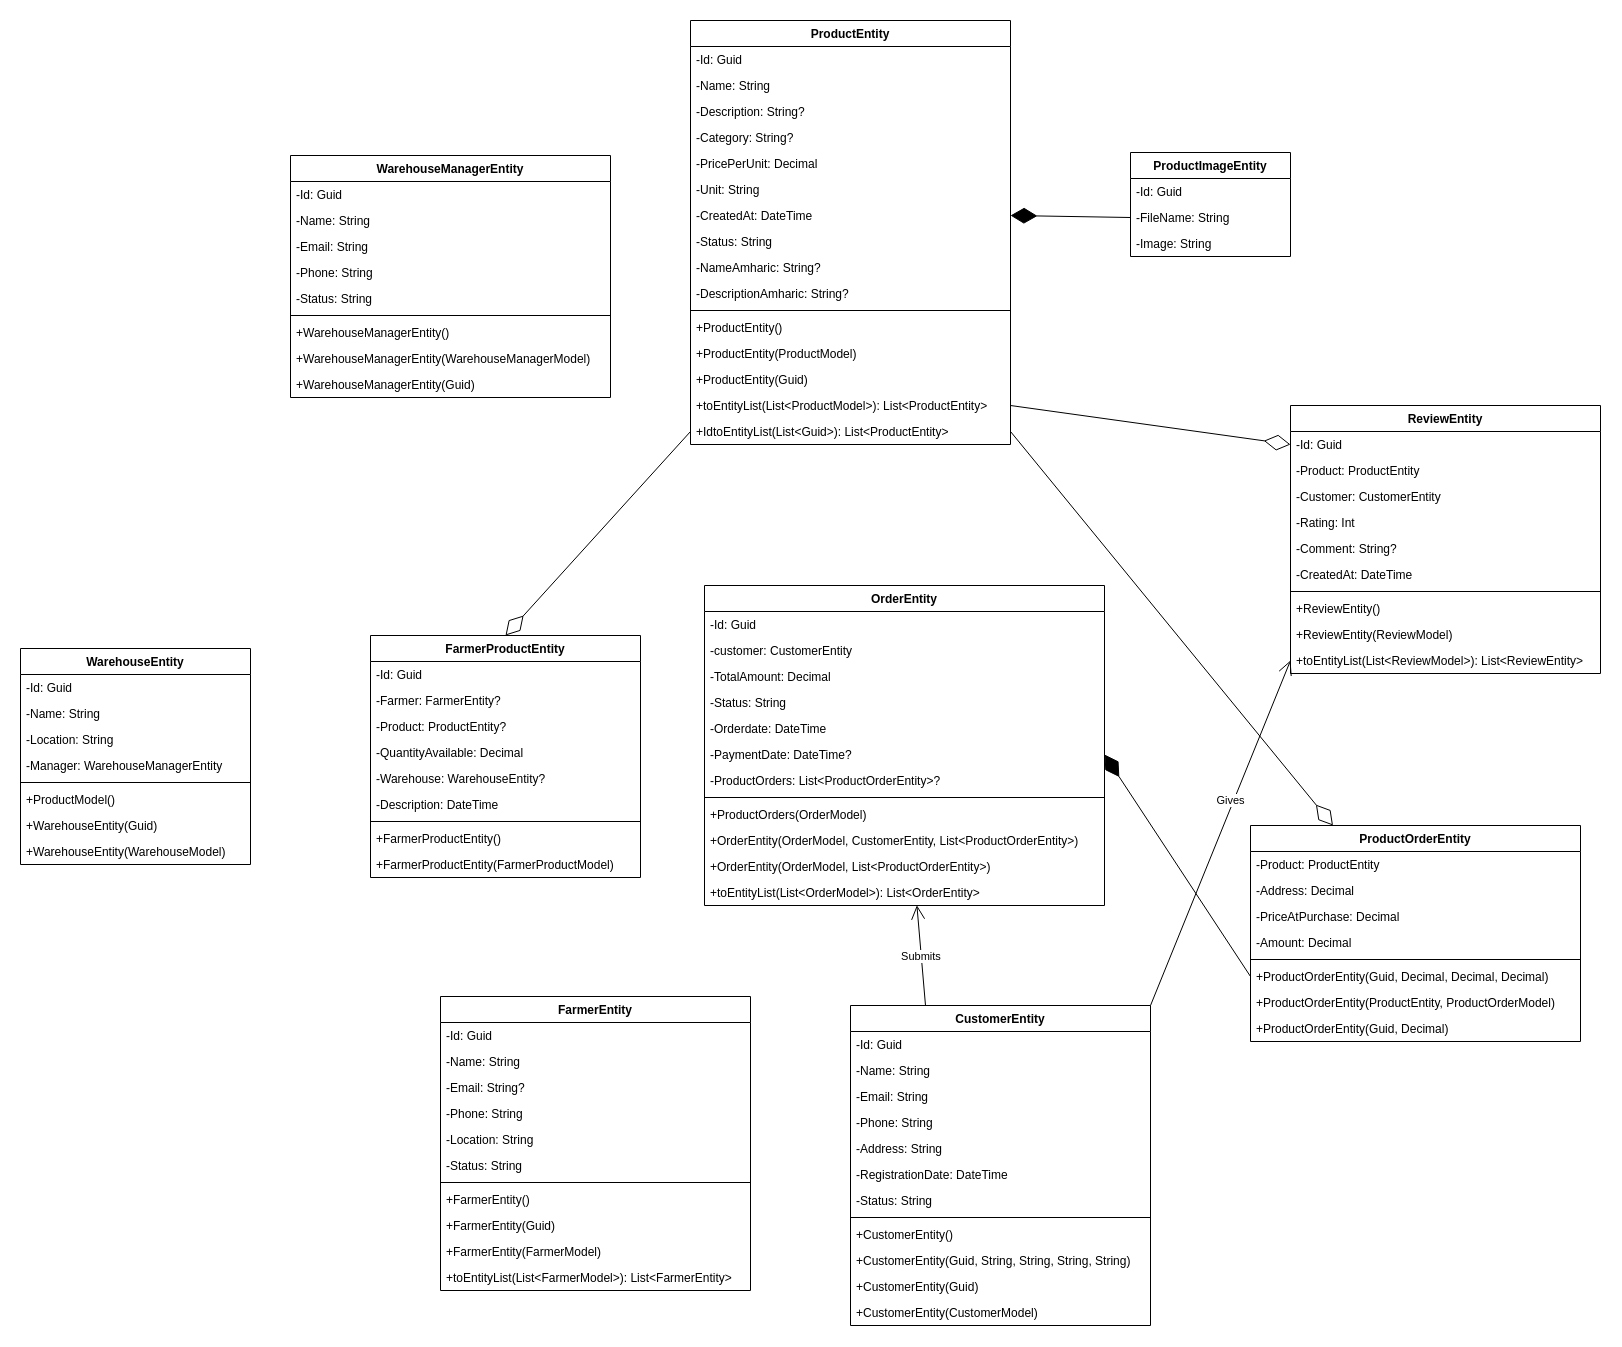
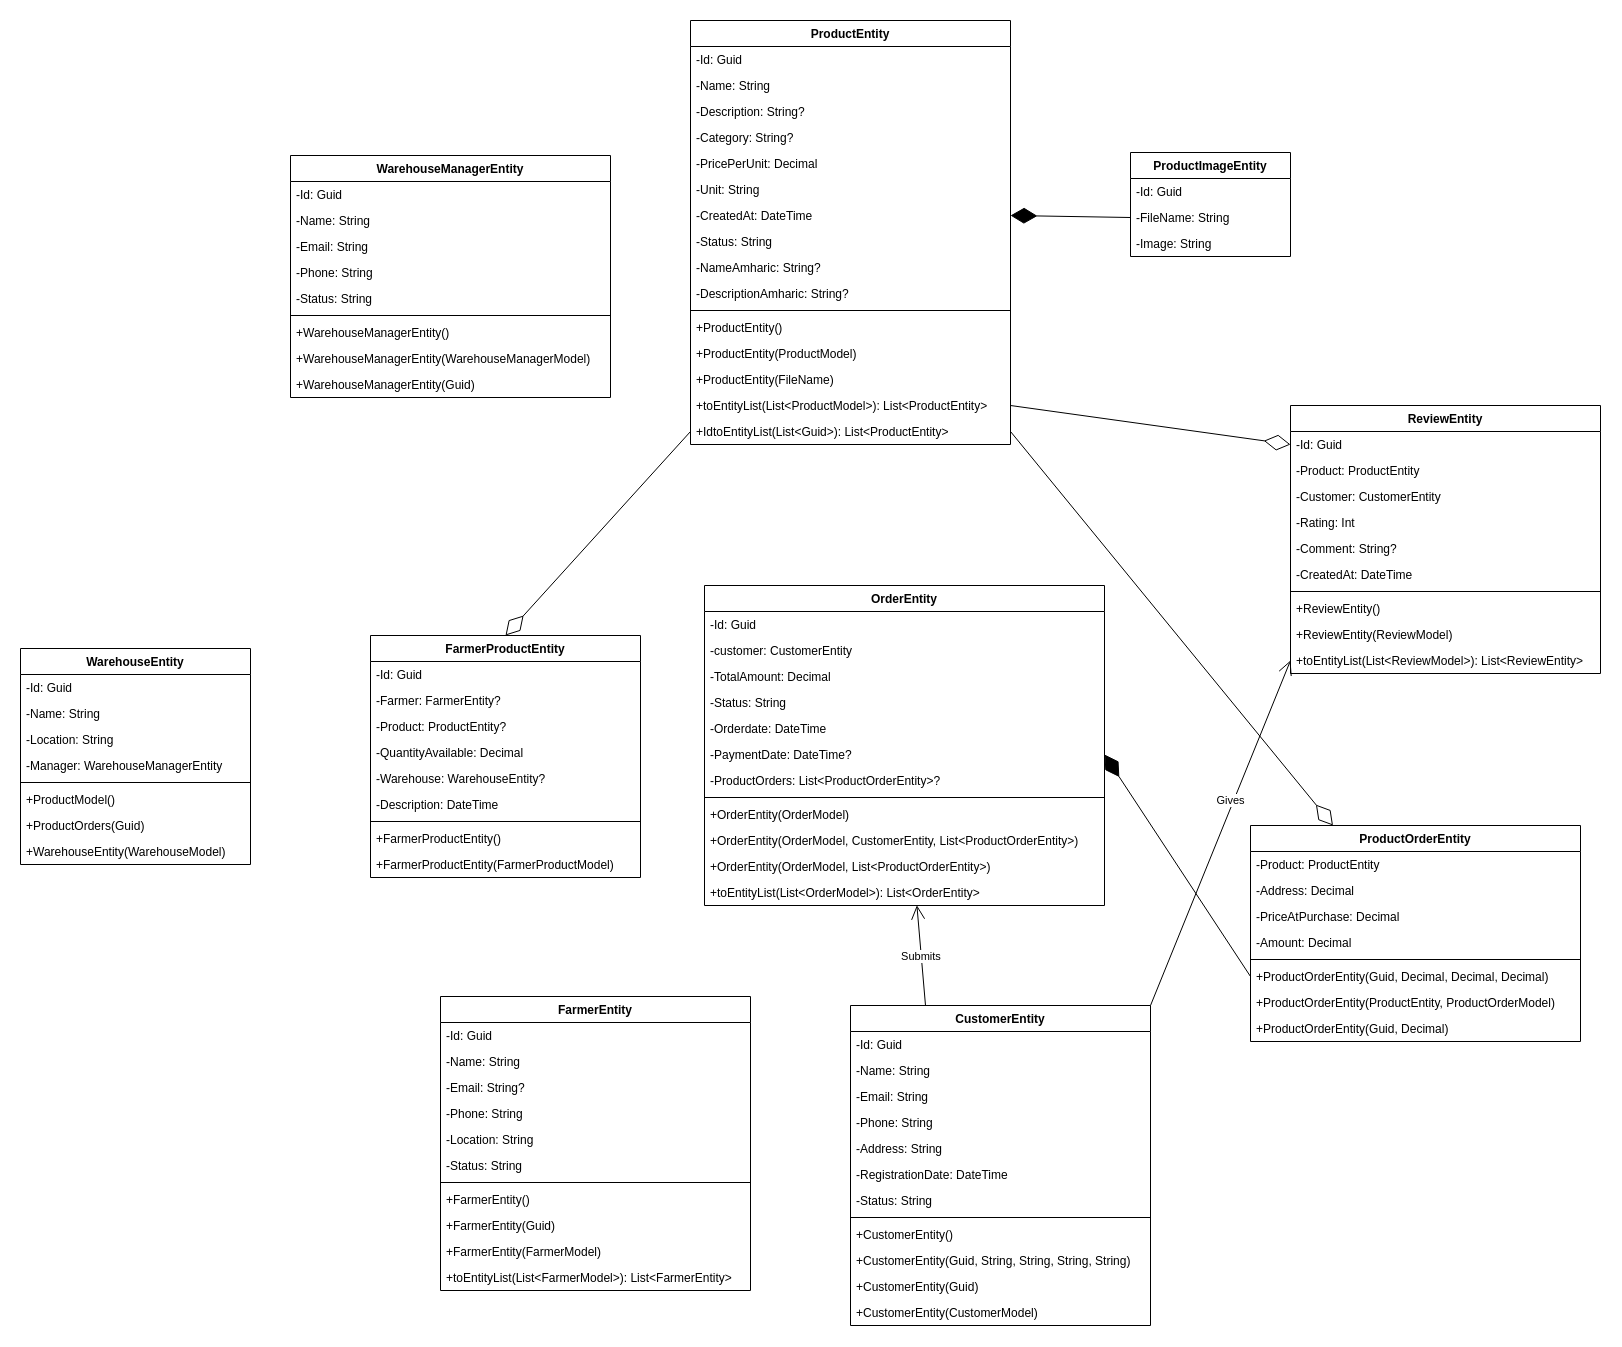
node "+ProductEntity(Guid)": label "+ProductEntity(Guid)" -> "+ProductEntity(FileName)"
node "+ProductOrders(OrderModel)": label "+ProductOrders(OrderModel)" -> "+OrderEntity(OrderModel)"
node "+WarehouseEntity(Guid)": label "+WarehouseEntity(Guid)" -> "+ProductOrders(Guid)"
